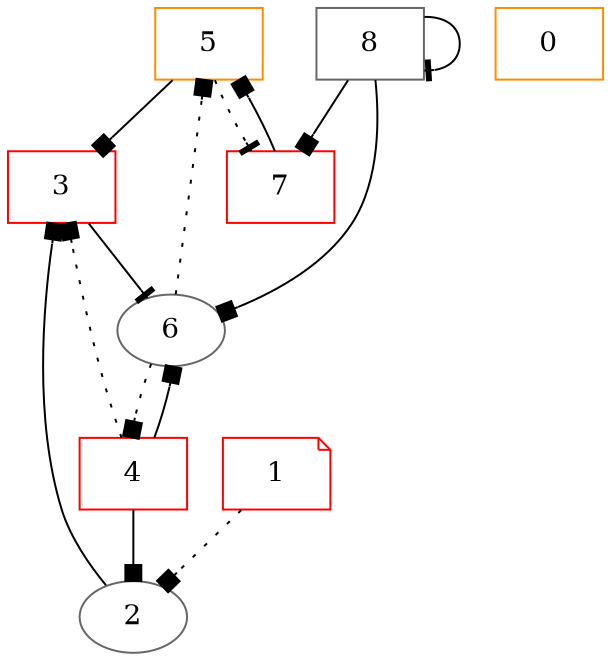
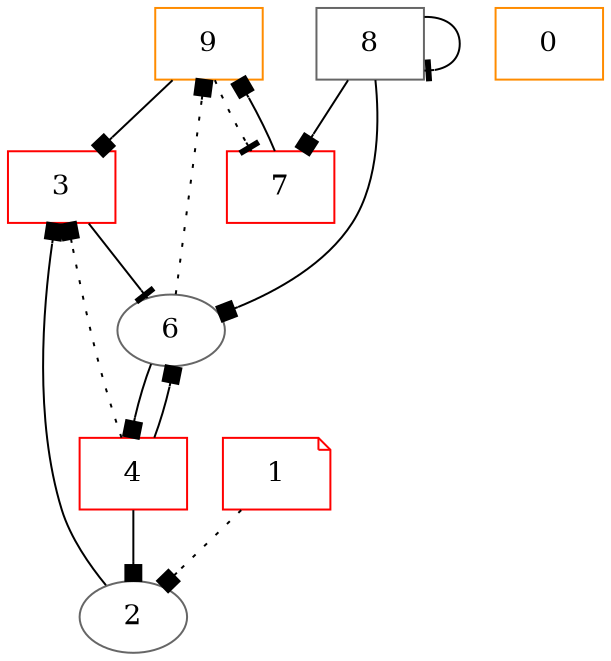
node "5": label "5" -> "9"
edge "6" -> "4": style dotted -> solid
